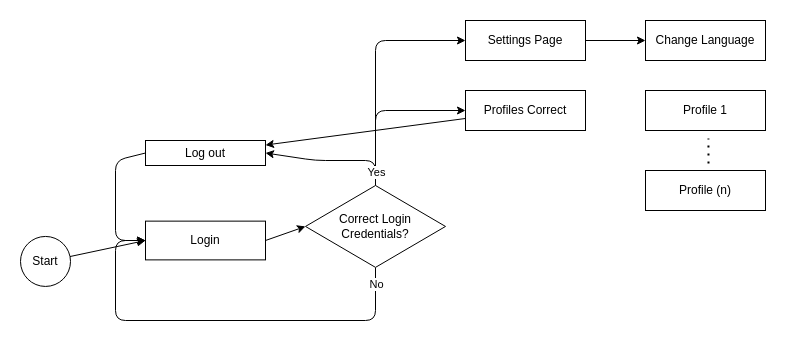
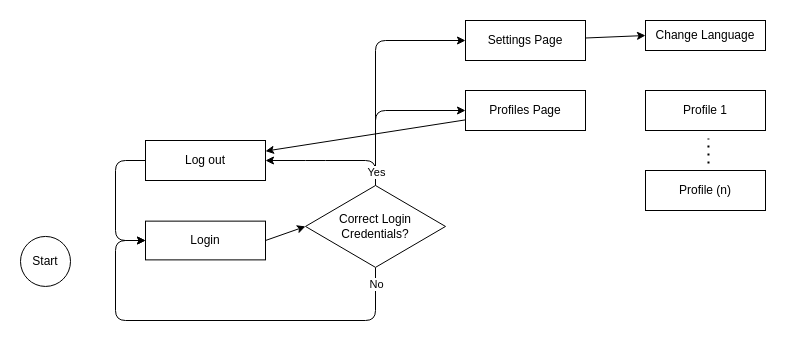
node "Change Language": size 120x40 -> 120x30
node "Profiles Correct": label "Profiles Correct" -> "Profiles Page"
node "Log out": size 120x25 -> 120x40
edge "Start" -> "Login": removed
